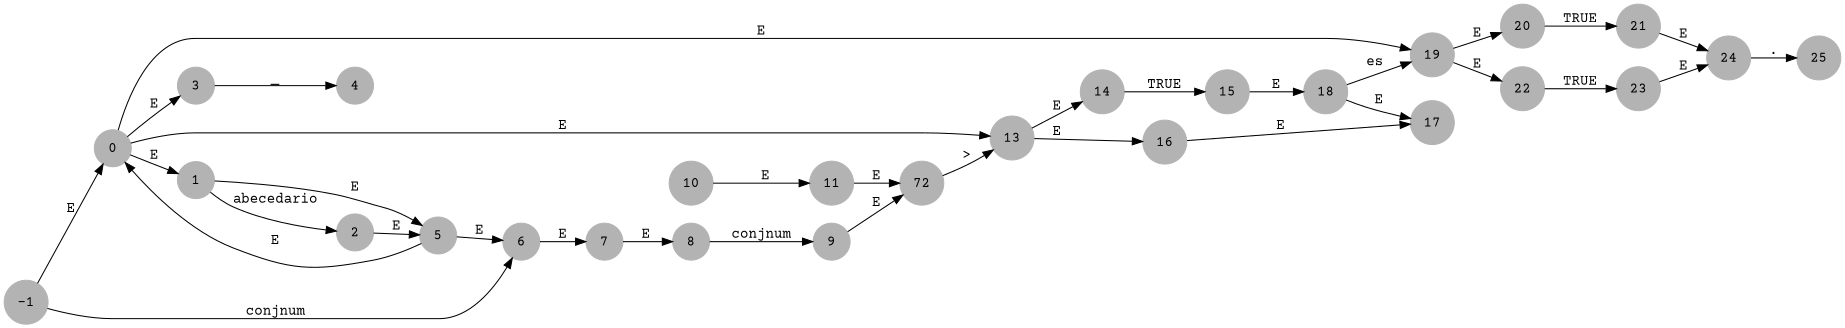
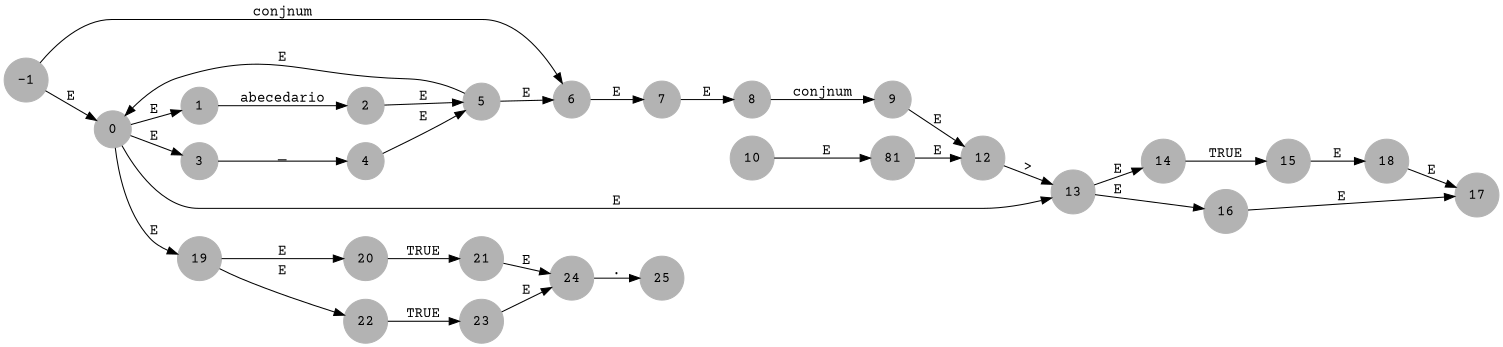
edge "18" -> "19": removed, label "es"
node "11": label "11" -> "81"
node "72": label "72" -> "12"
edge "1" -> "5": now "4" -> "5"
